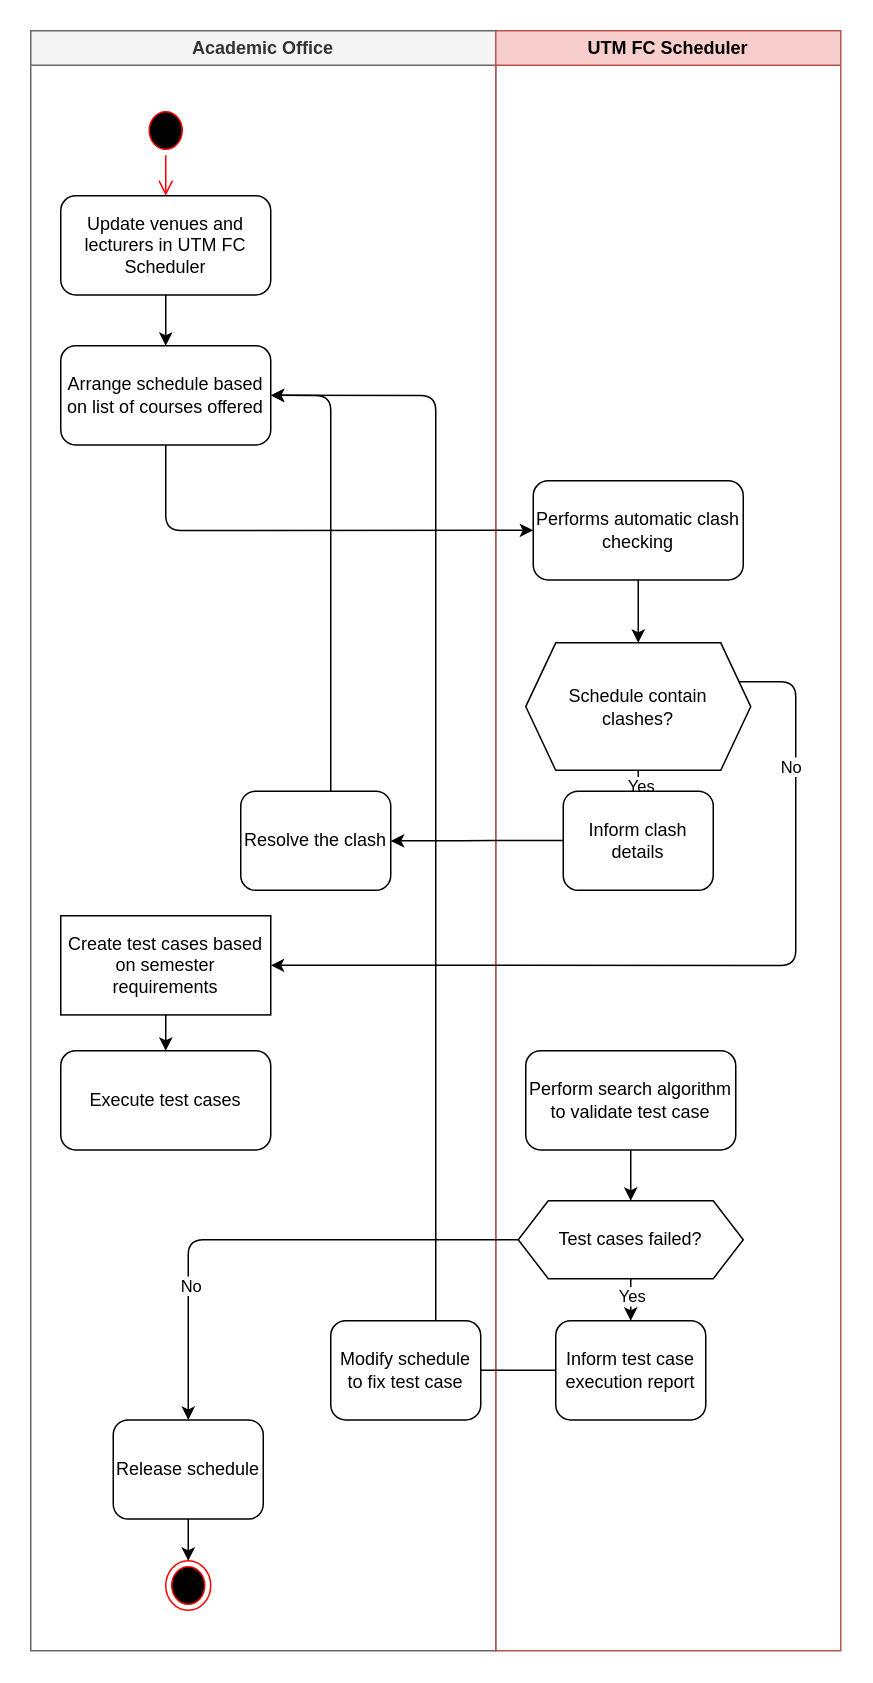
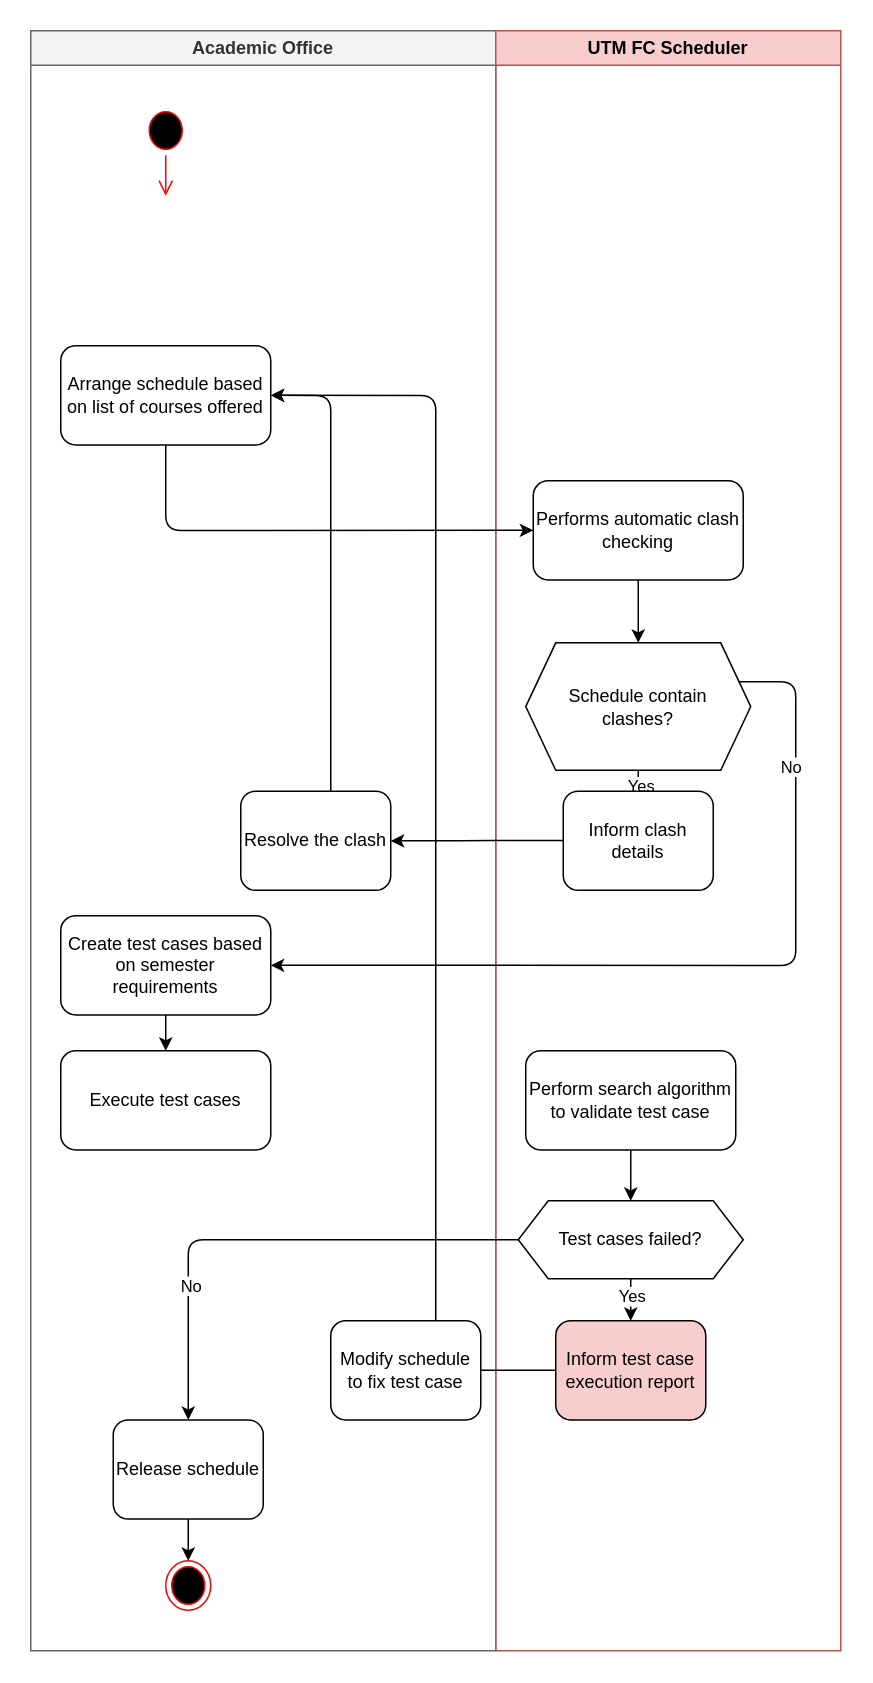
node "Update venues and lecturers in UTM FC Scheduler": removed
edge "Update venues and lecturers in UTM FC Scheduler" -> "Arrange schedule based on list of courses offered": removed
node "Create test cases based on semester requirements": shape rectangle -> rounded rectangle
node "Inform test case execution report": fillcolor #ffffff -> #f8cecc
